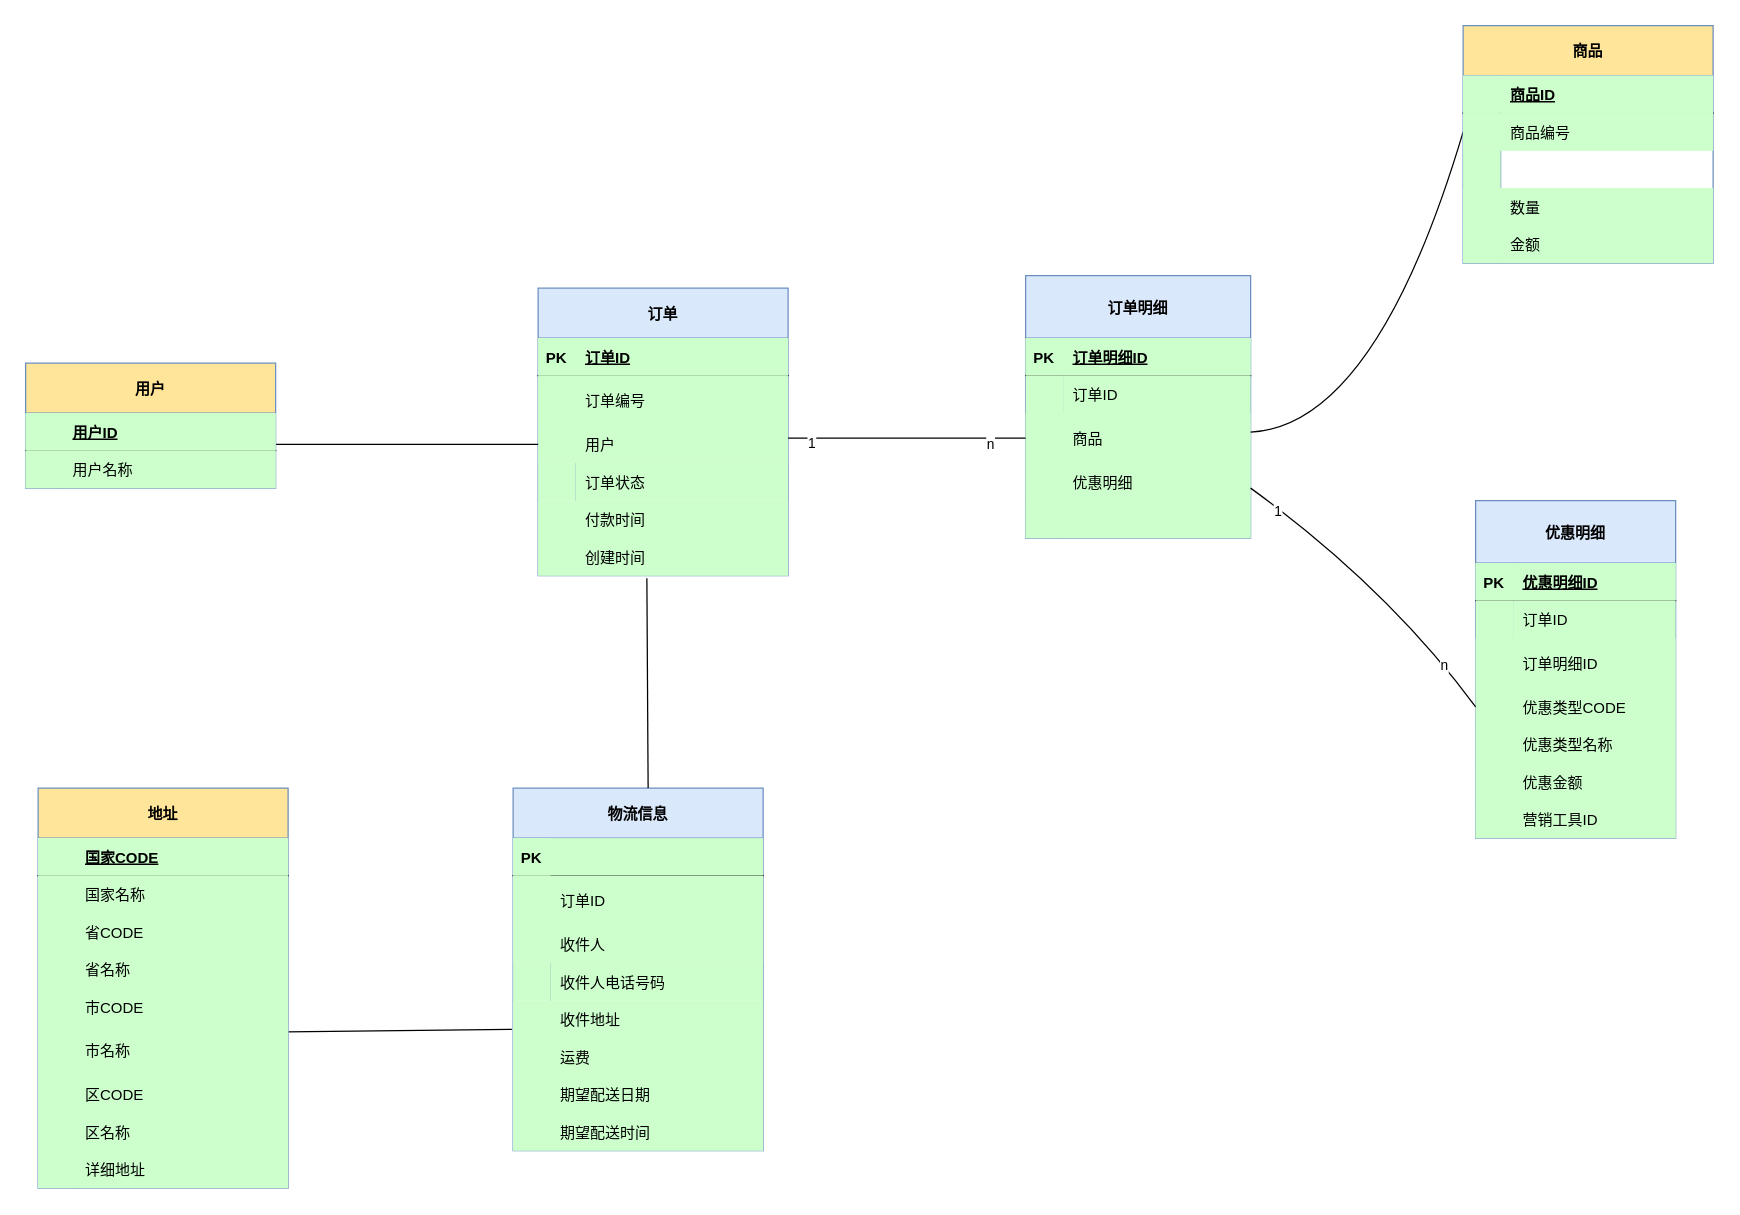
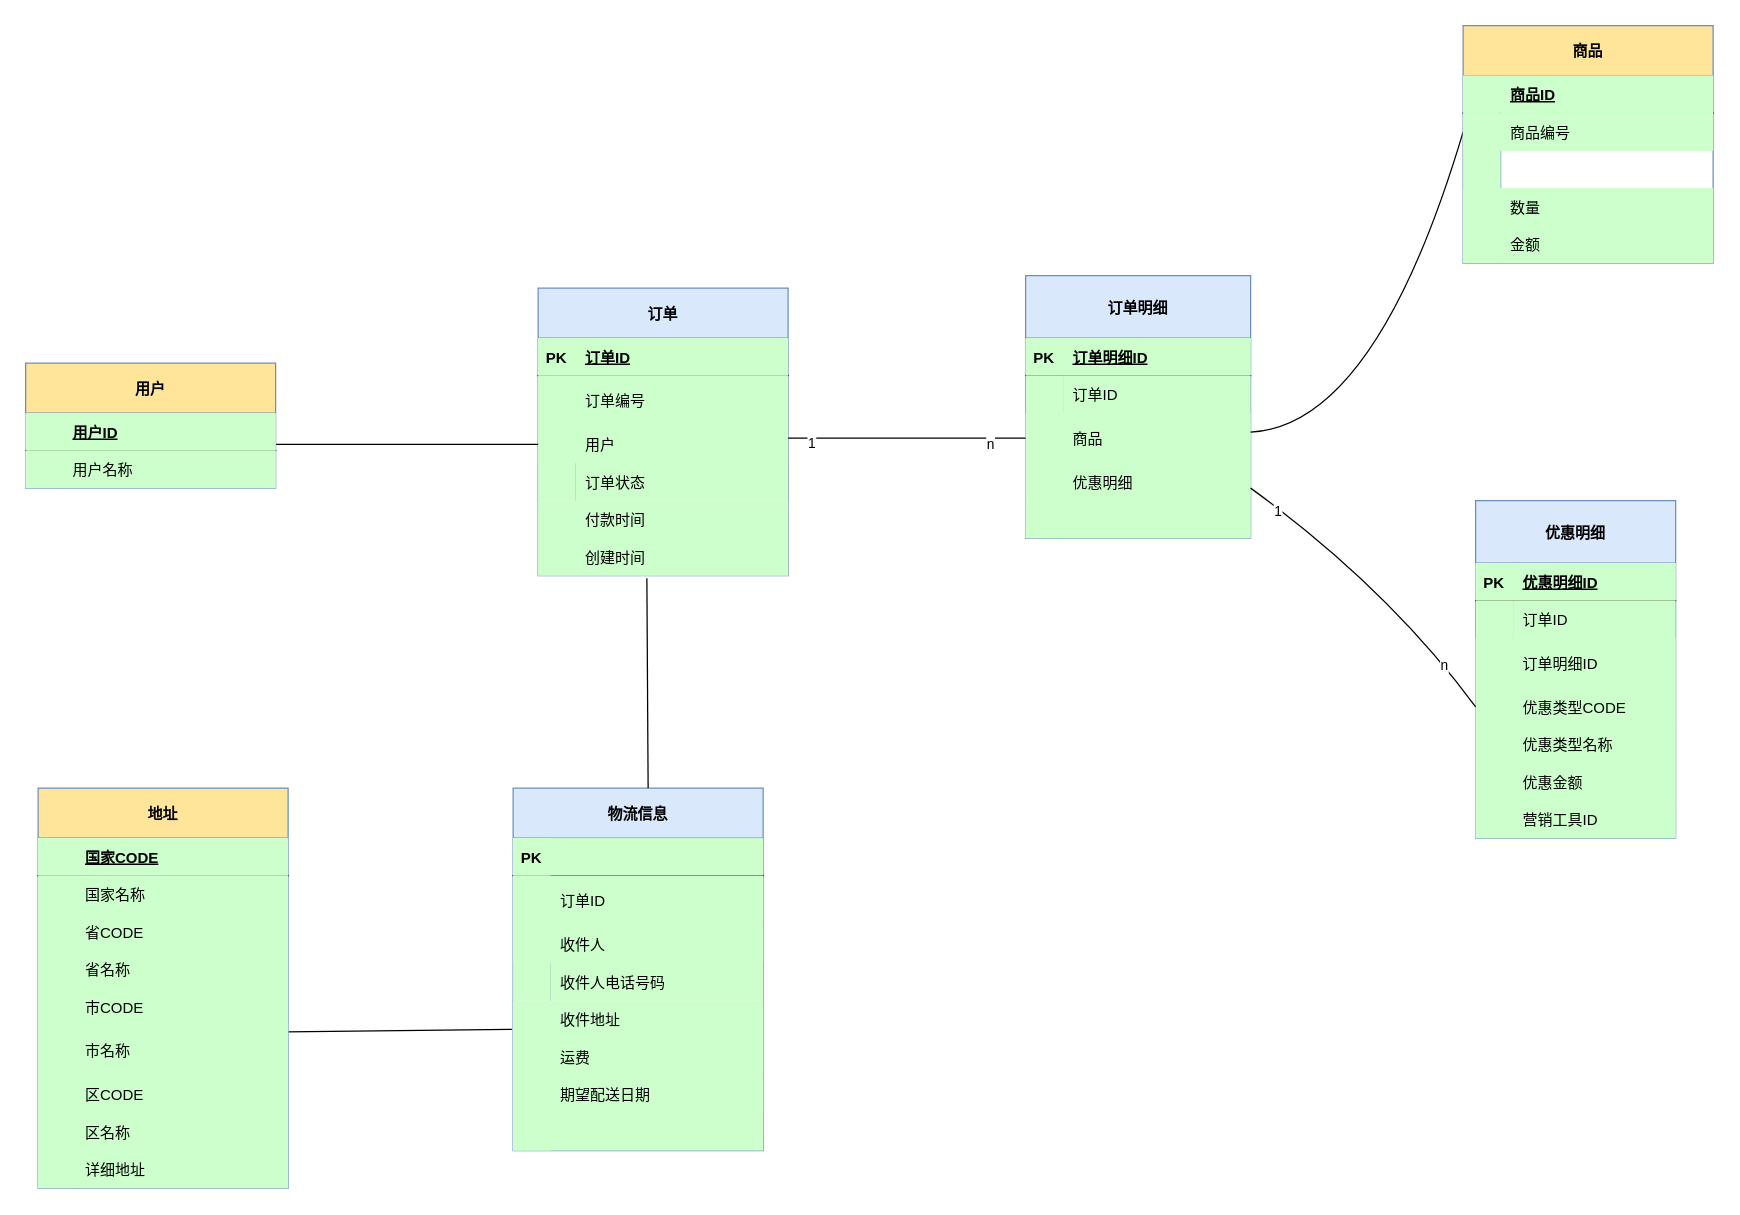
node "期望配送时间": removed
